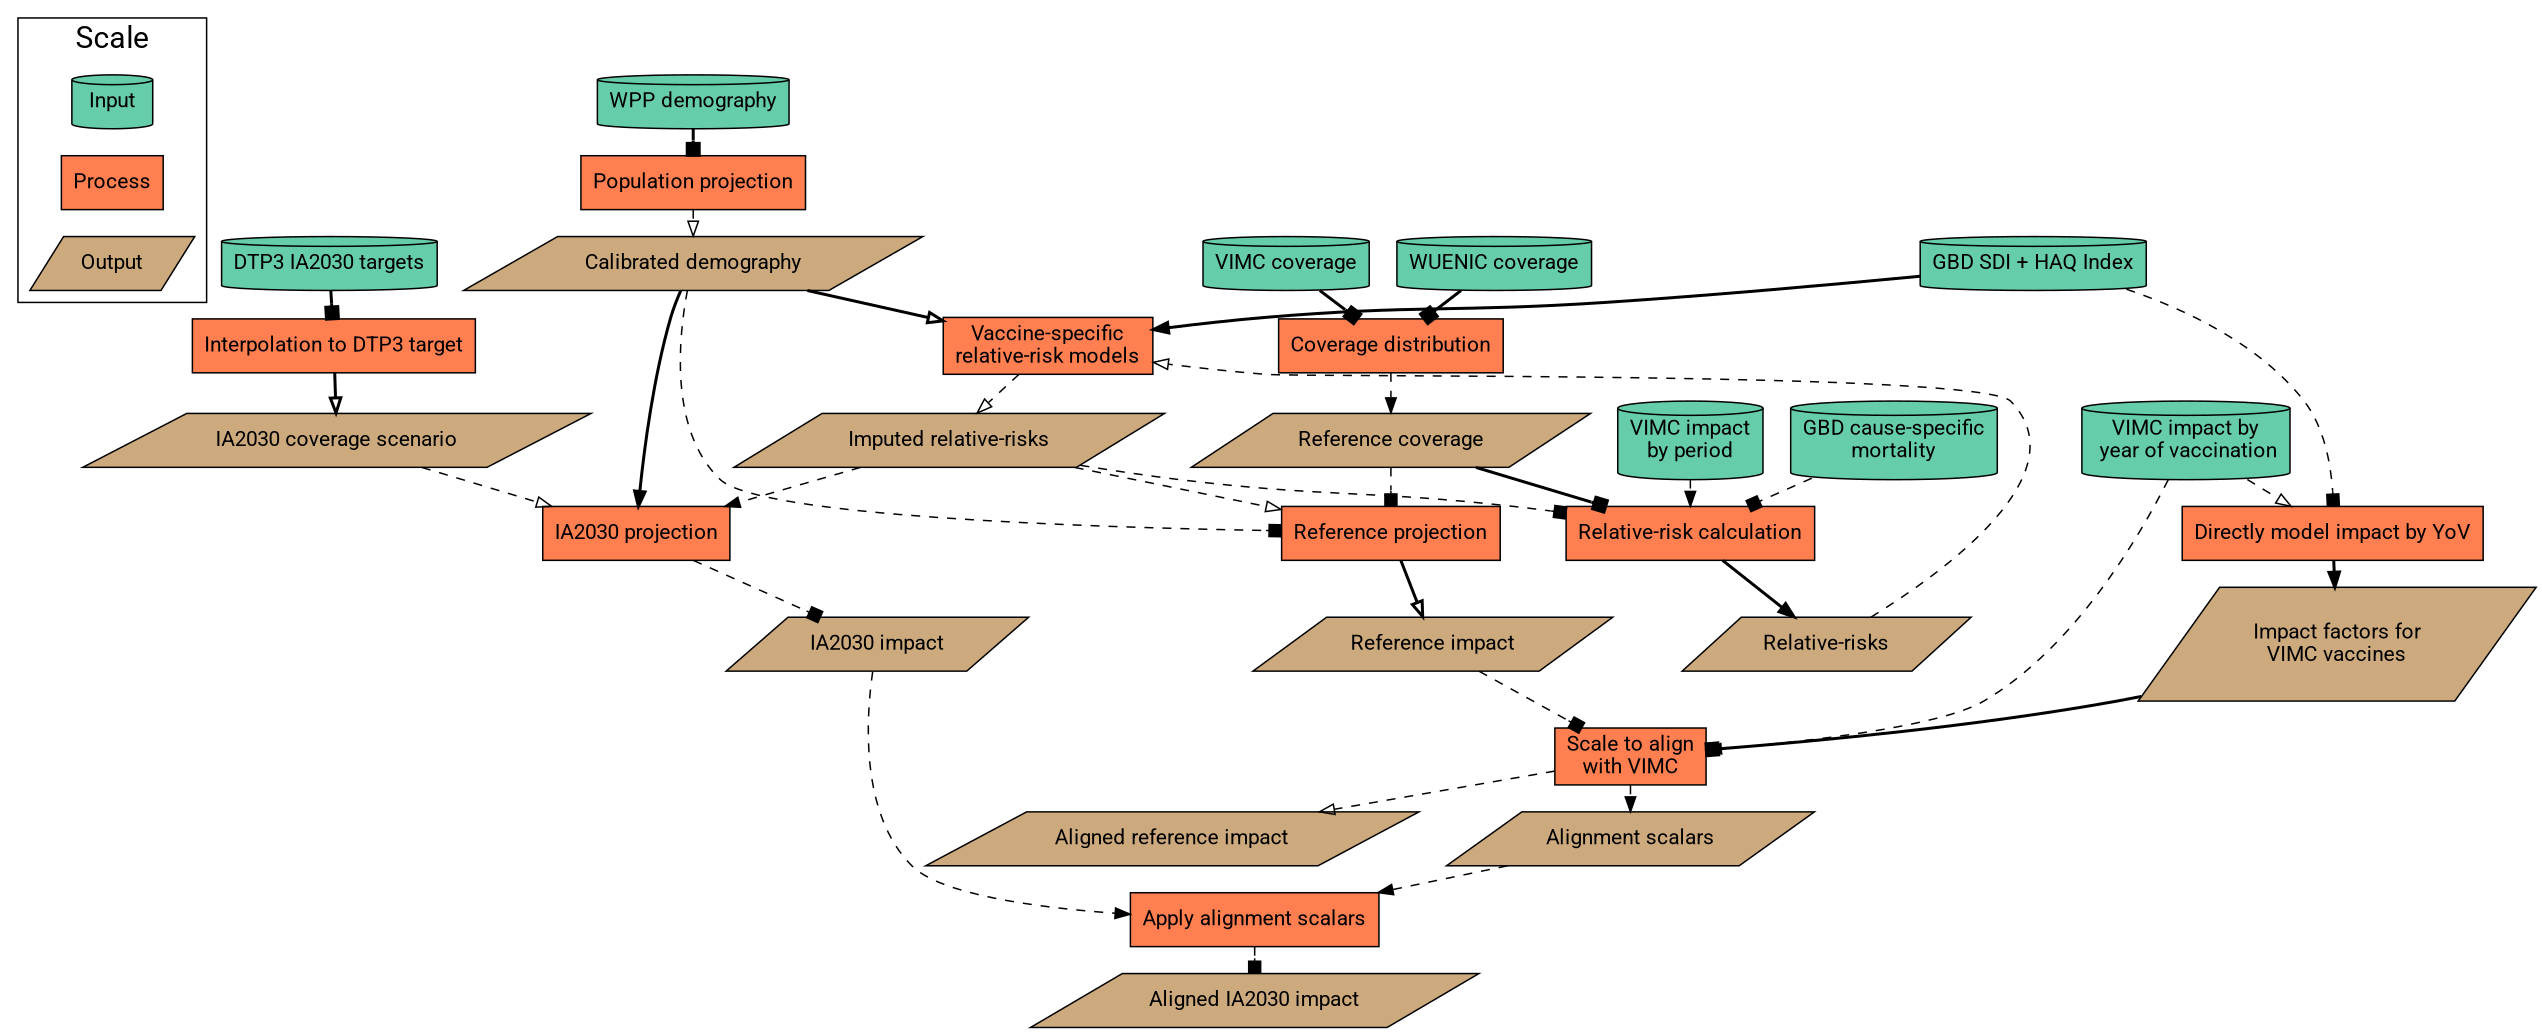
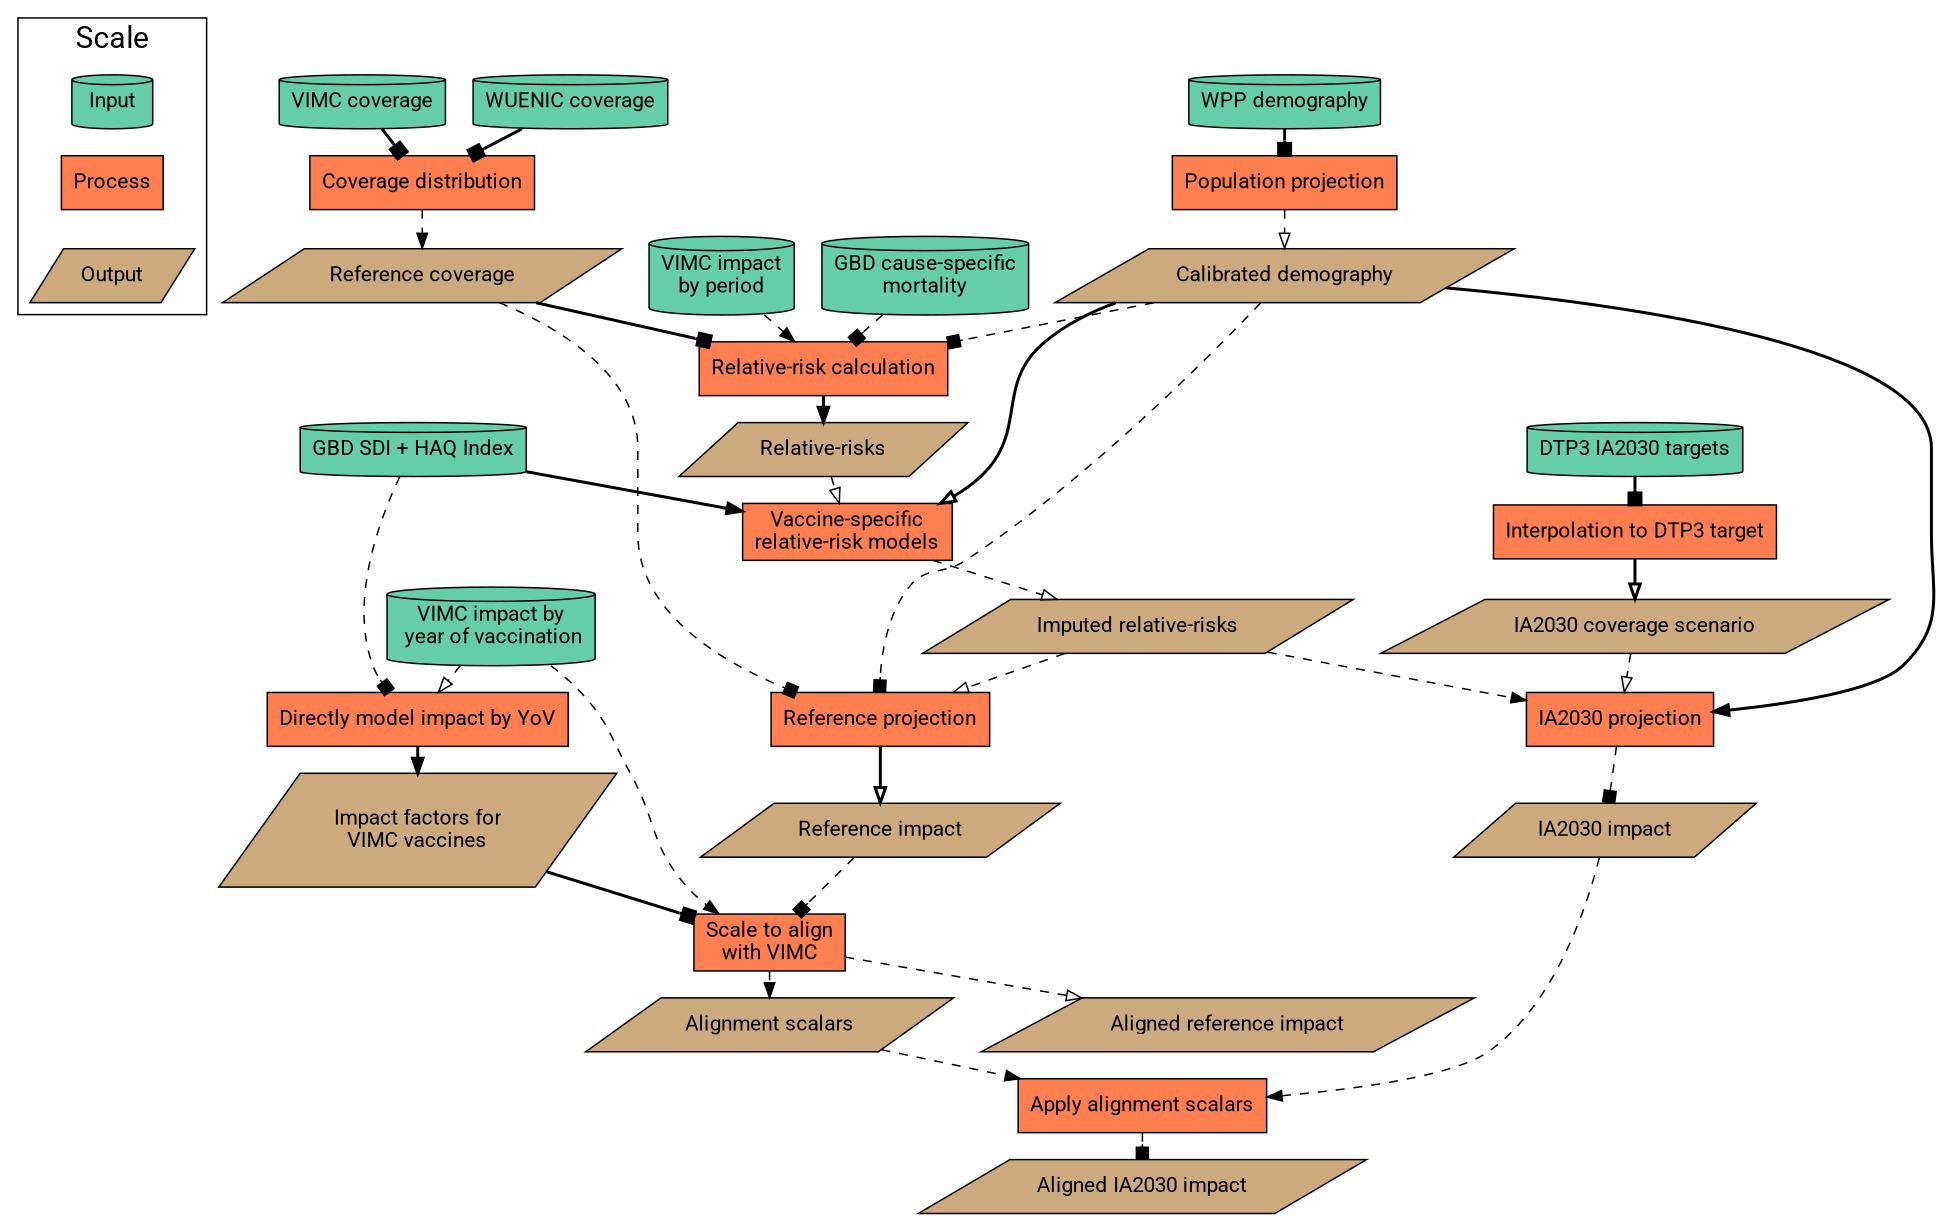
edge "Imputed relative-risks" -> "Relative-risk calculation": now "Calibrated demography" -> "Relative-risk calculation"
